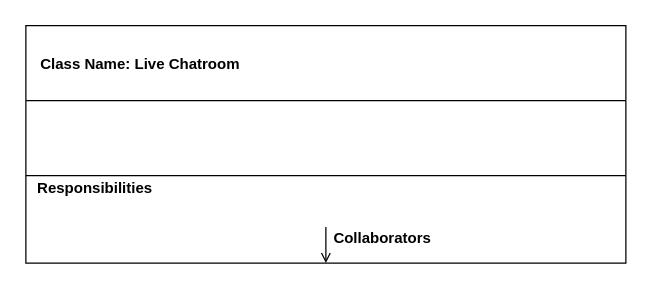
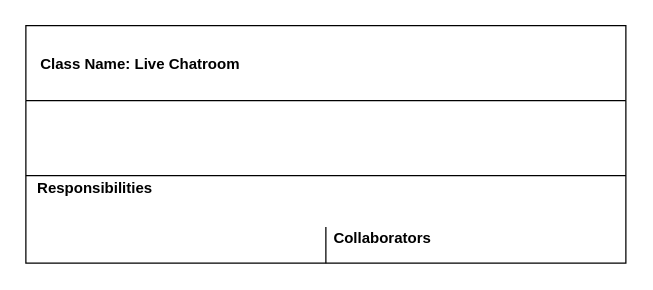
edge "Collaborators" -> "Class Name: Live Chatroom": arrowhead open -> none
